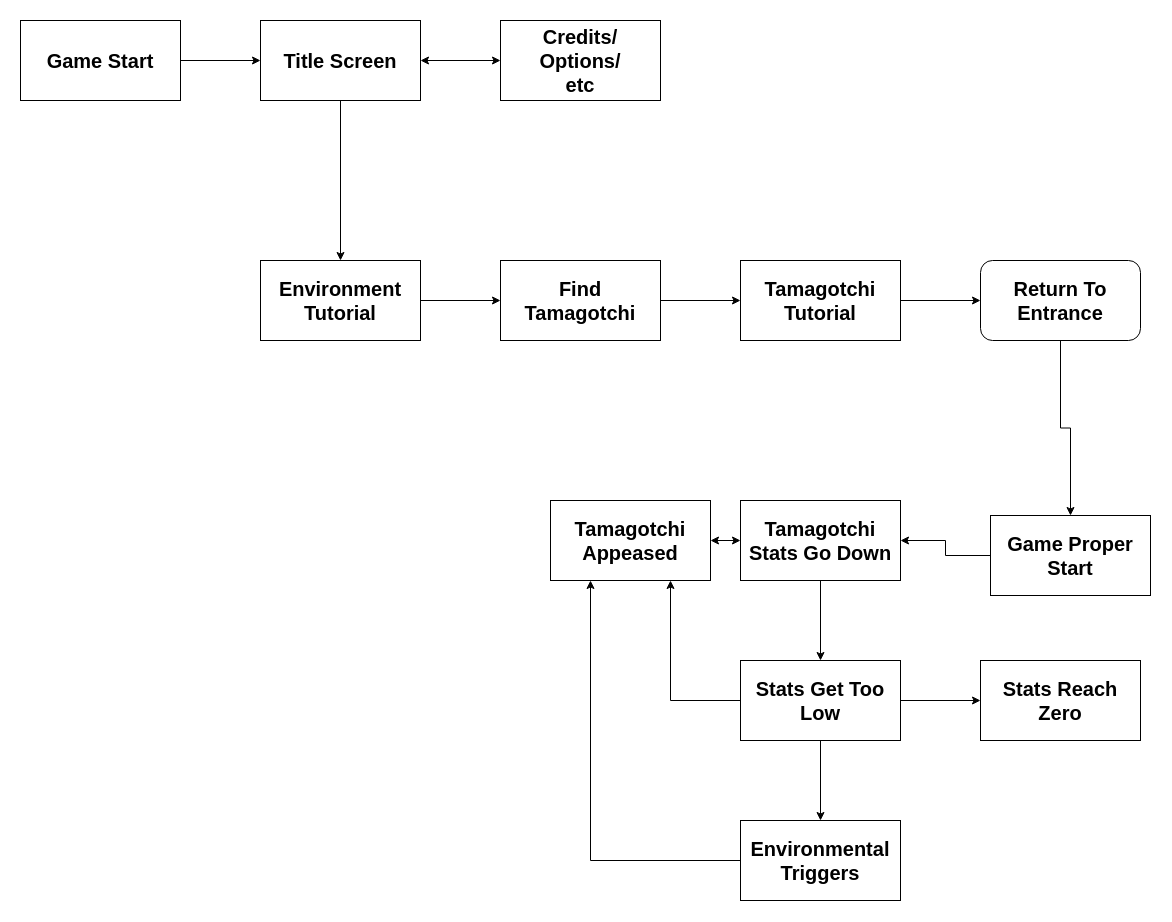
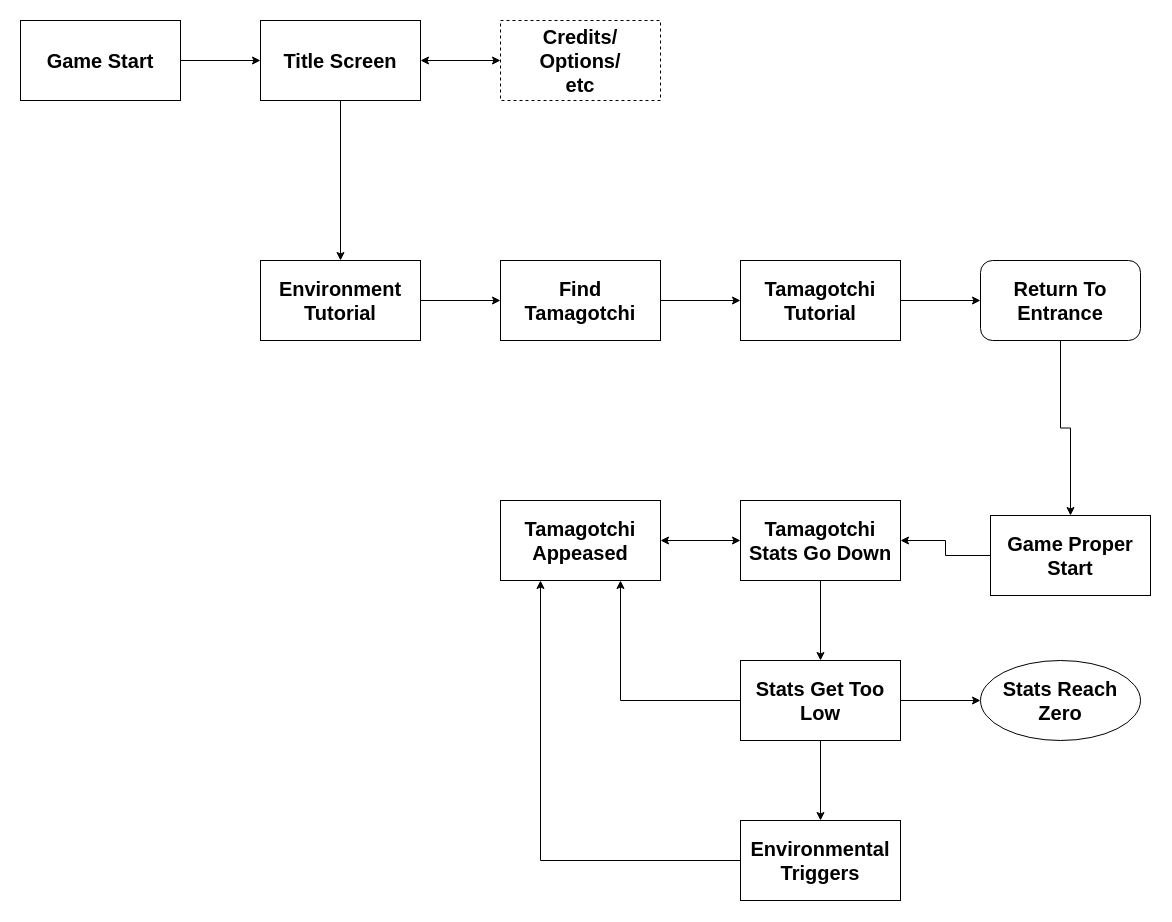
node "Credits/ Options/ etc": style solid -> dashed
node "Tamagotchi Appeased": moved (631, 541) -> (581, 541)
node "Stats Reach Zero": shape rectangle -> ellipse
